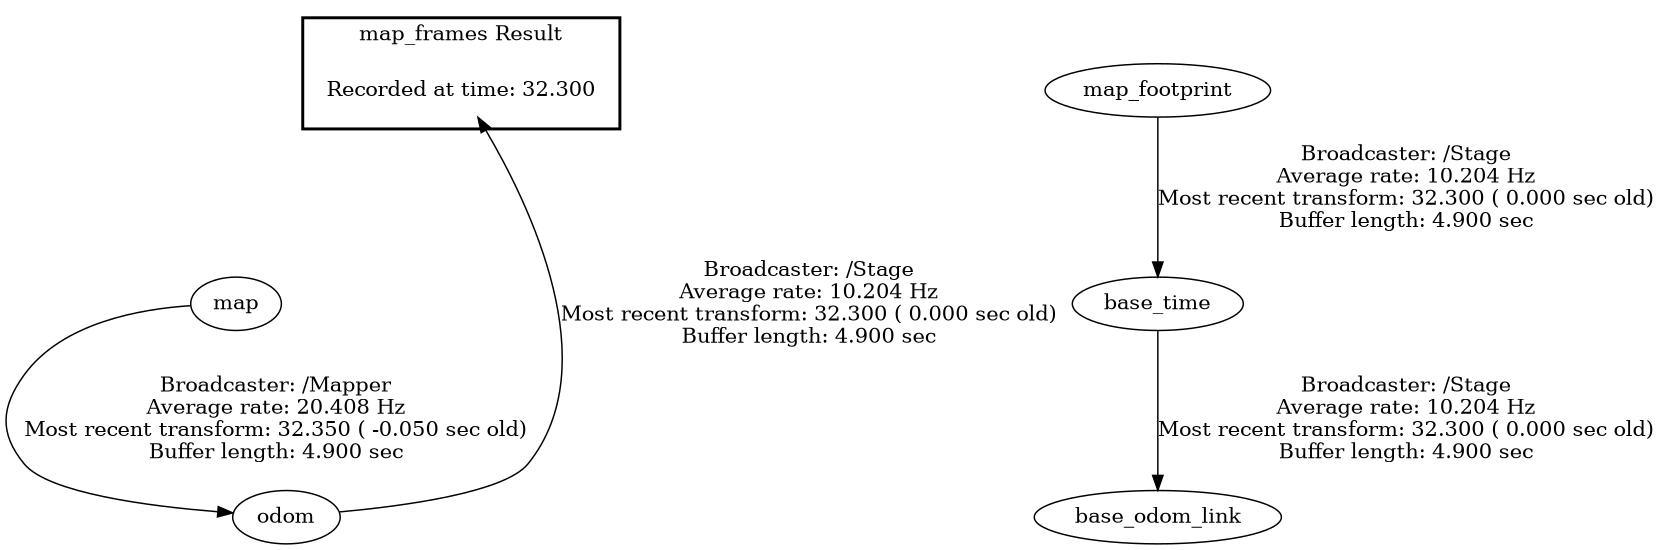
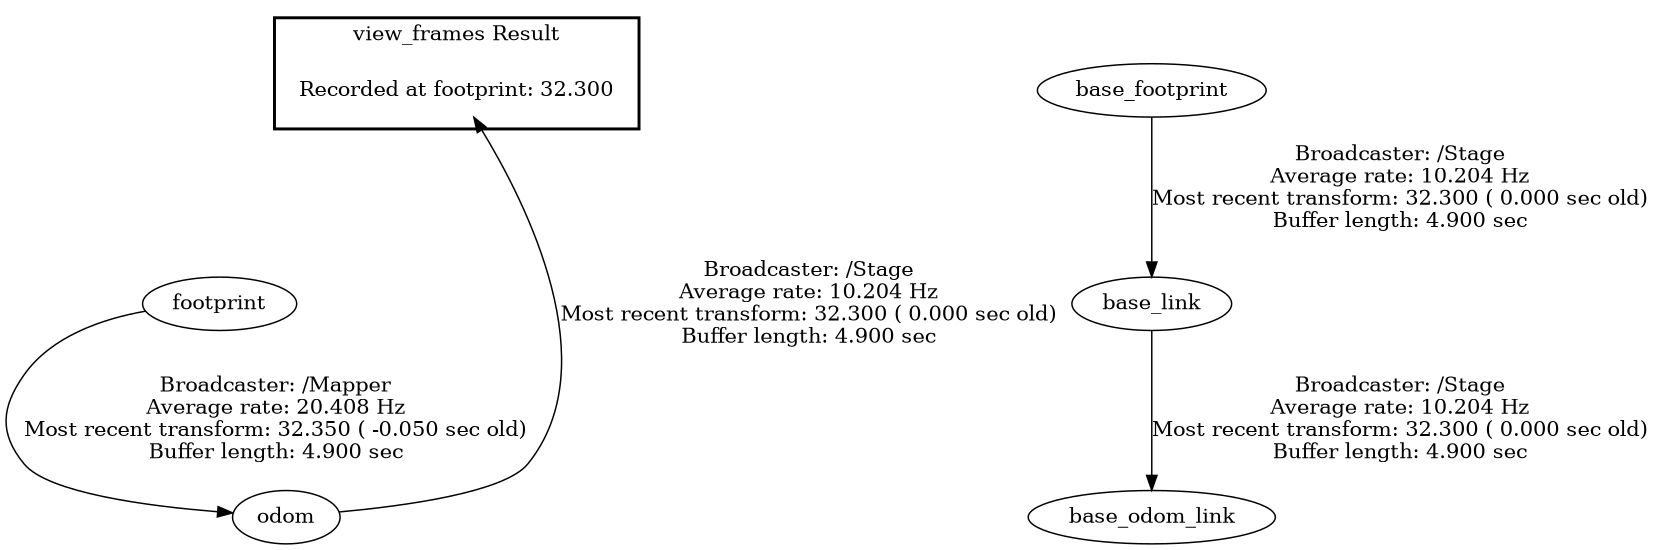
cluster "map_frames Result": label "map_frames Result" -> "view_frames Result"
node "Recorded at time: 32.300": label "Recorded at time: 32.300" -> "Recorded at footprint: 32.300"
node "map_footprint": label "map_footprint" -> "base_footprint"
node "map": label "map" -> "footprint"
node "base_time": label "base_time" -> "base_link"
